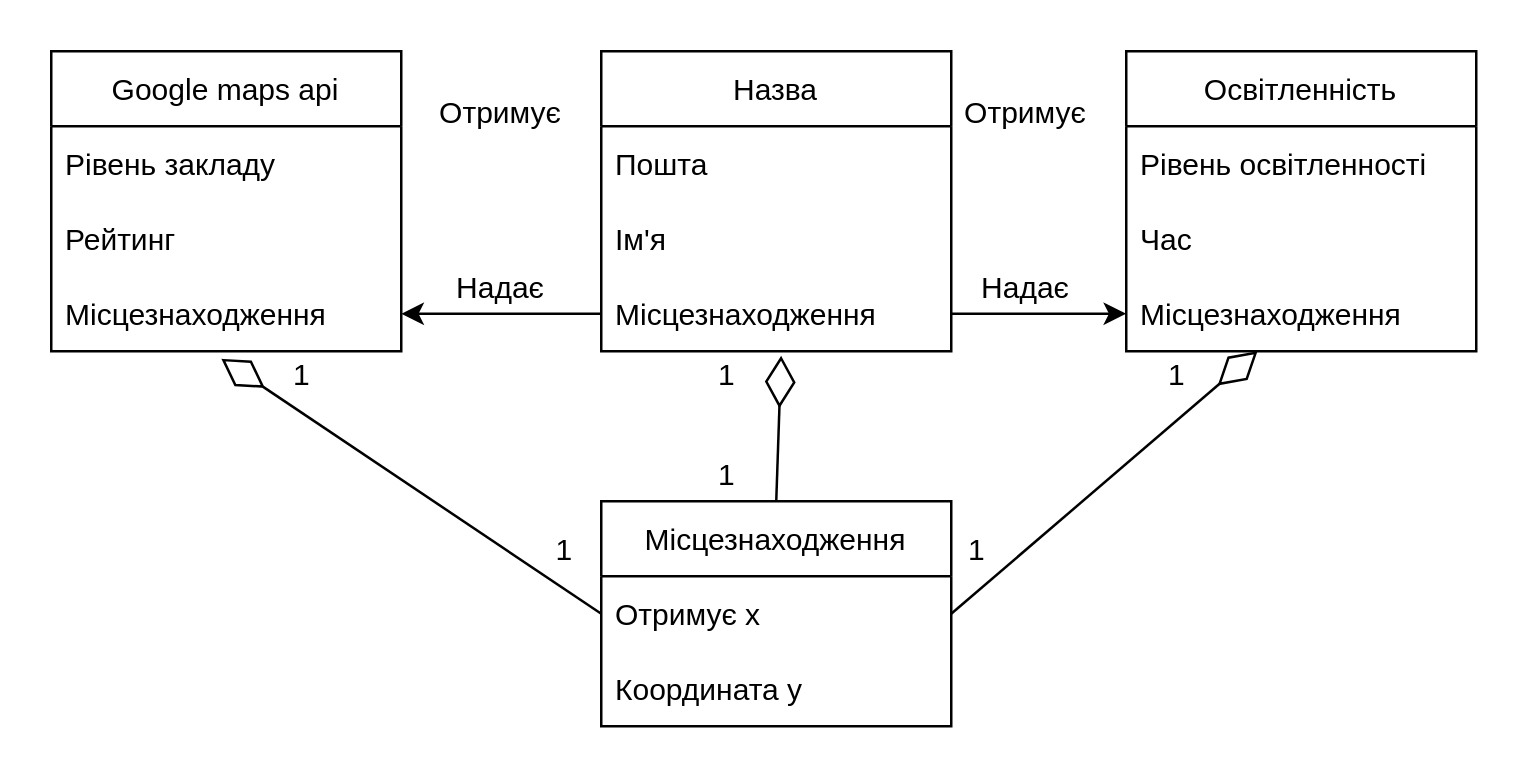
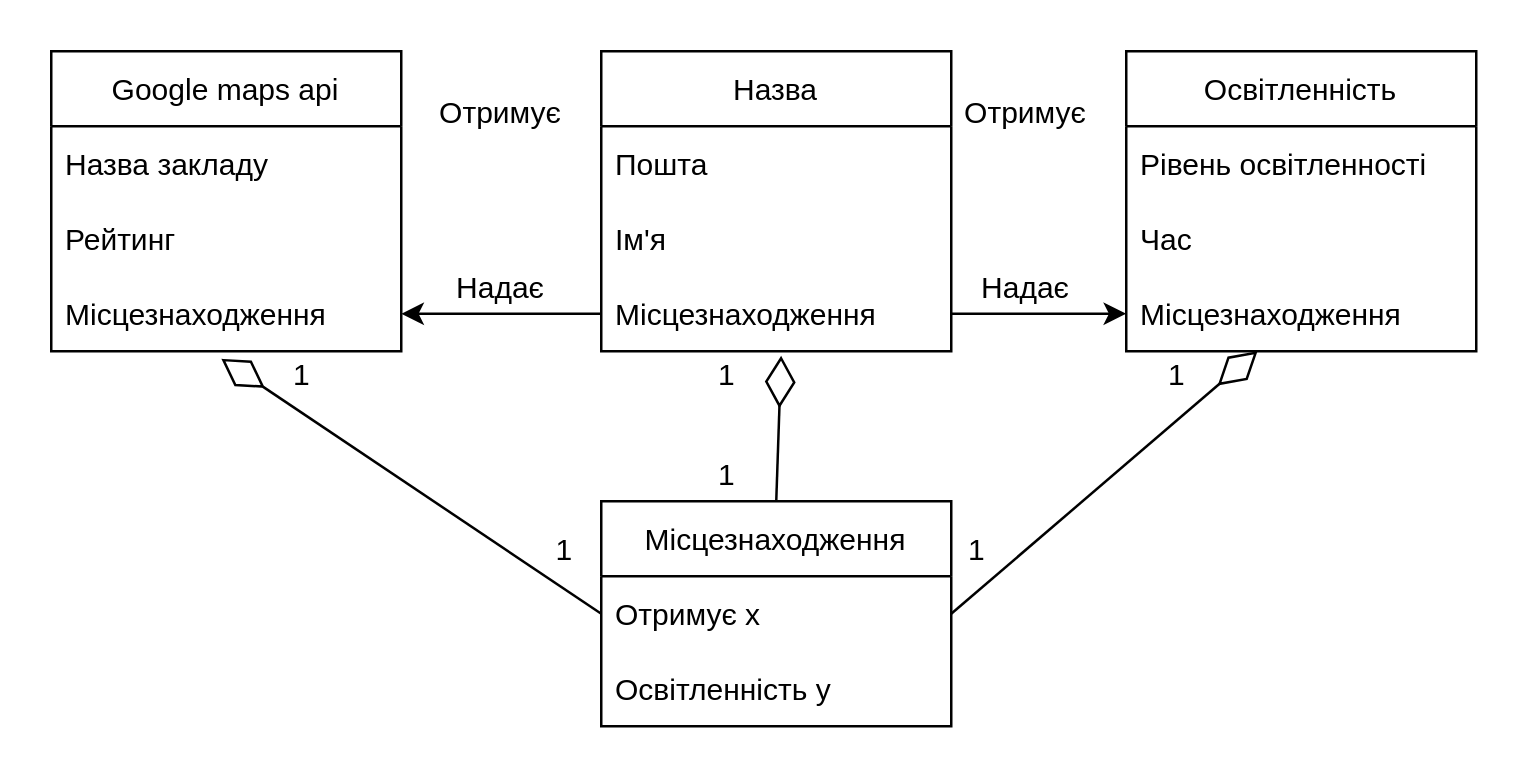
node "Рівень закладу": label "Рівень закладу" -> "Назва закладу"
node "Координата у": label "Координата у" -> "Освітленність у"
